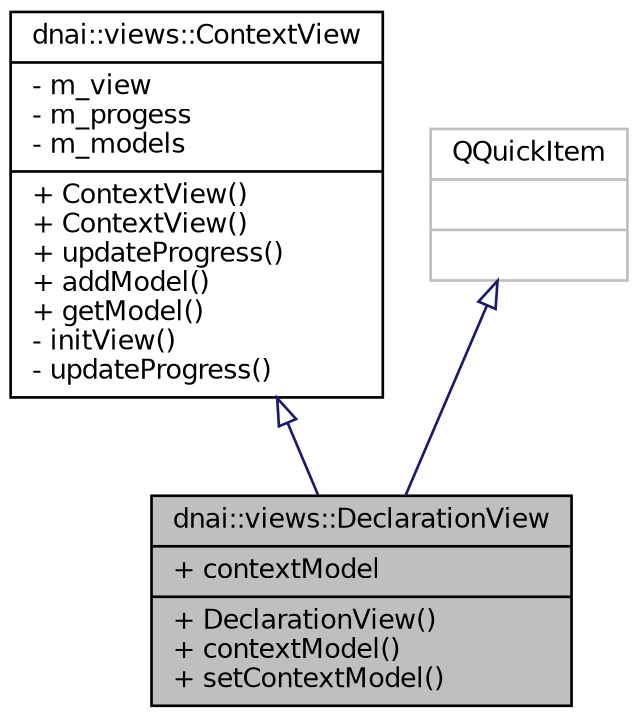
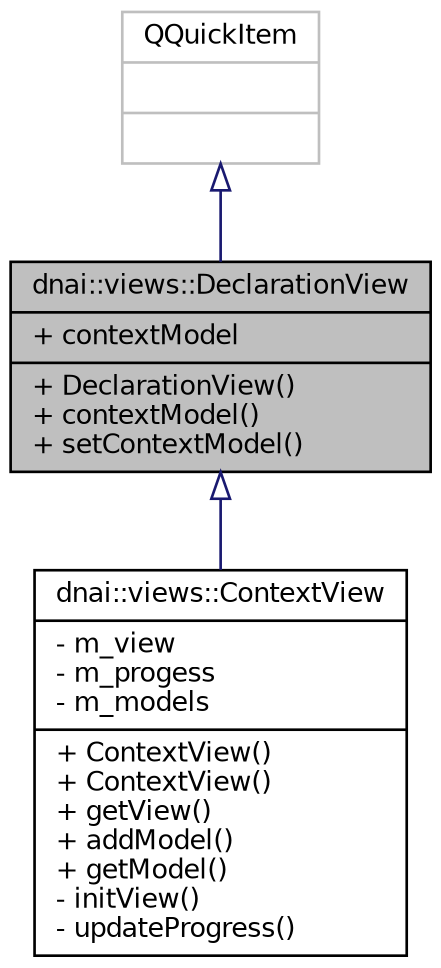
node "dnai::views::ContextView": text "+ updateProgress()" -> "+ getView()"
edge "dnai::views::DeclarationView" -> "dnai::views::ContextView": reversed
